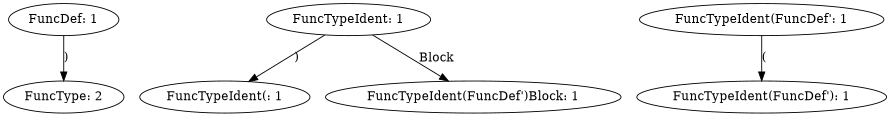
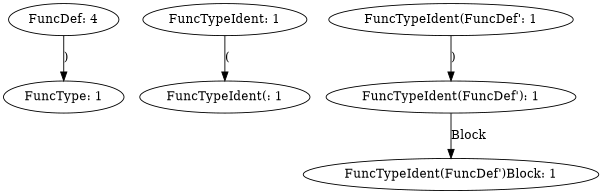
node "FuncDef: 1": label "FuncDef: 1" -> "FuncDef: 4"
edge "FuncTypeIdent: 1" -> "FuncTypeIdent(FuncDef')Block: 1": now "FuncTypeIdent(FuncDef'): 1" -> "FuncTypeIdent(FuncDef')Block: 1"
edge "FuncTypeIdent: 1" -> "FuncTypeIdent(: 1": label ")" -> "("
edge "FuncTypeIdent(FuncDef': 1" -> "FuncTypeIdent(FuncDef'): 1": label "(" -> ")"
node "FuncType: 2": label "FuncType: 2" -> "FuncType: 1"
